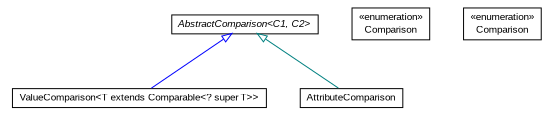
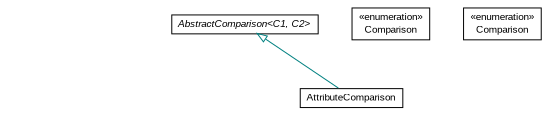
node "ValueComparison<T extends Comparable<? super T>>": removed
